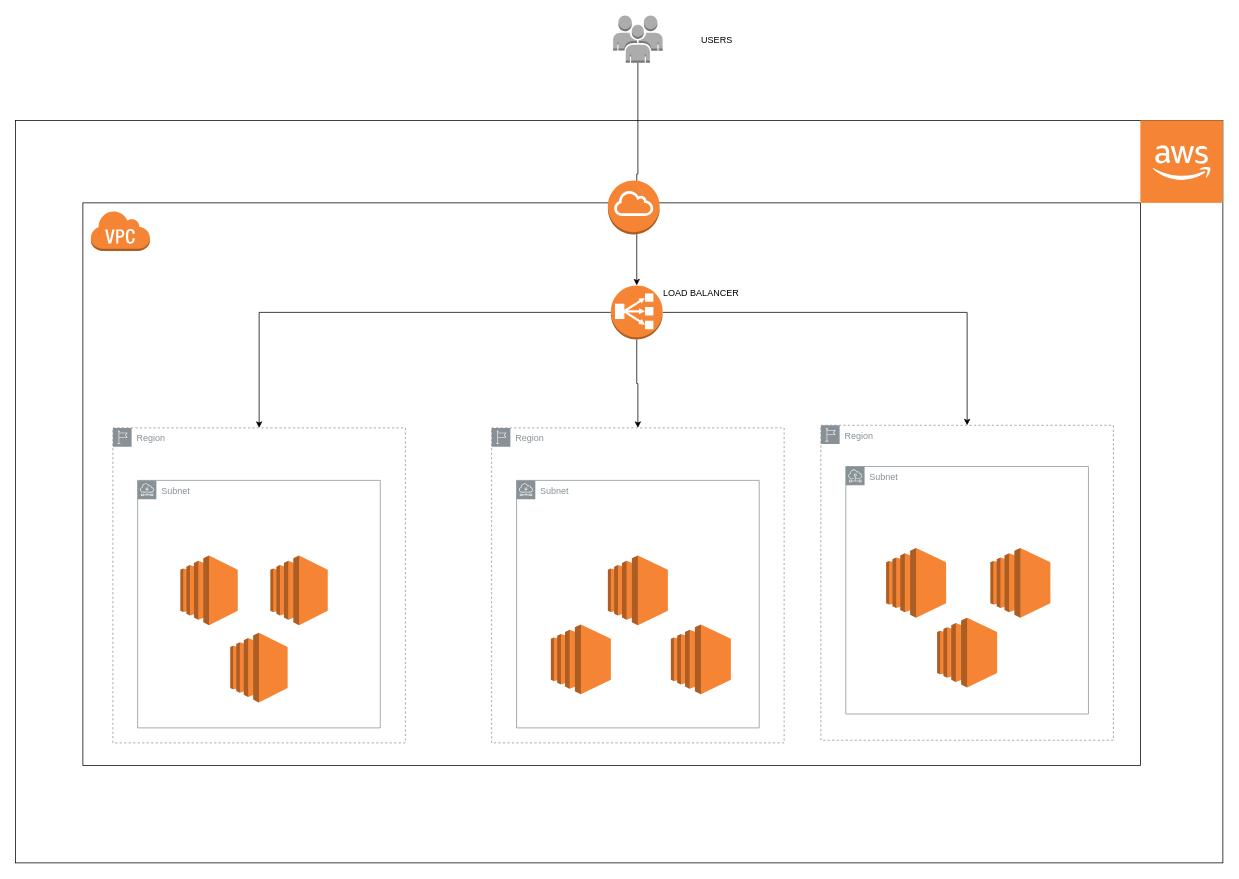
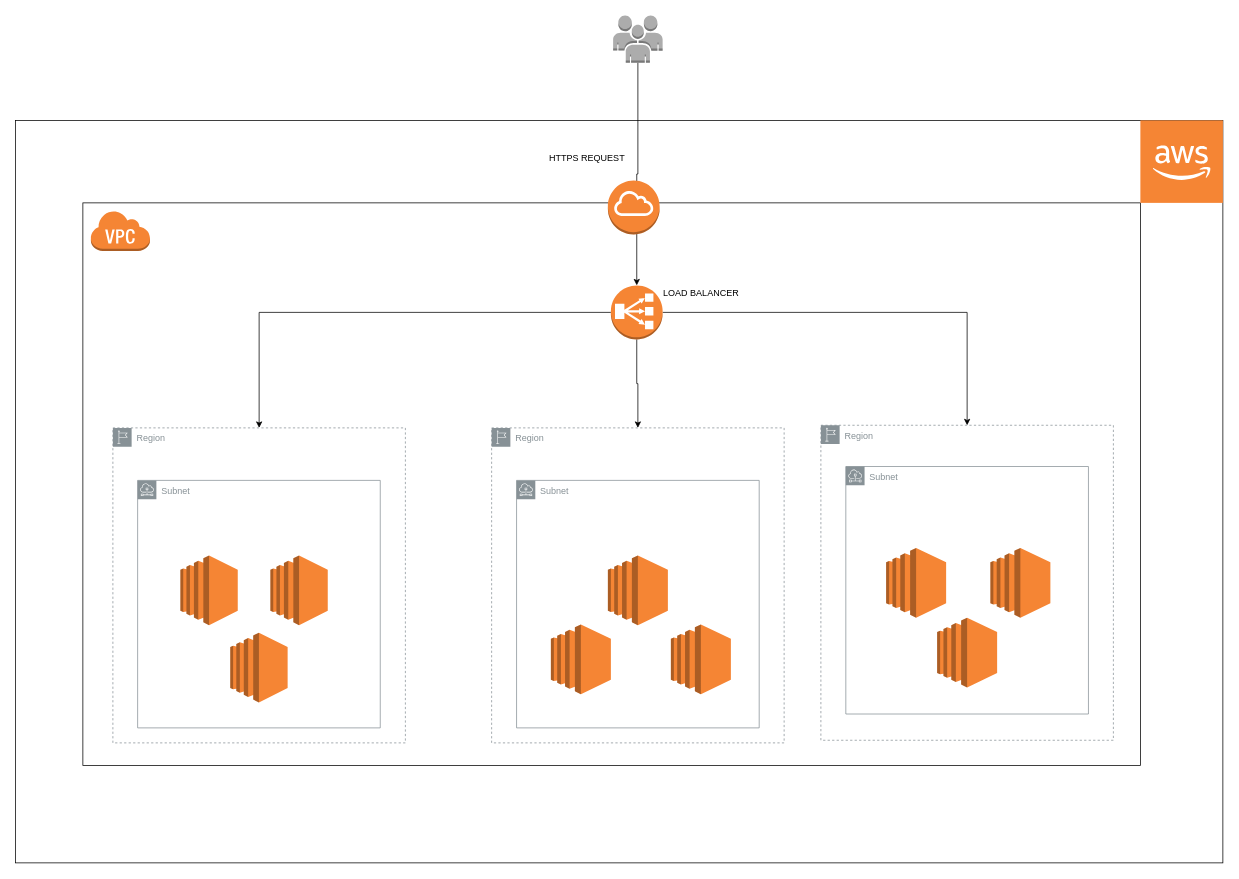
node "USERS": removed
node "HTTPS REQUEST": added
